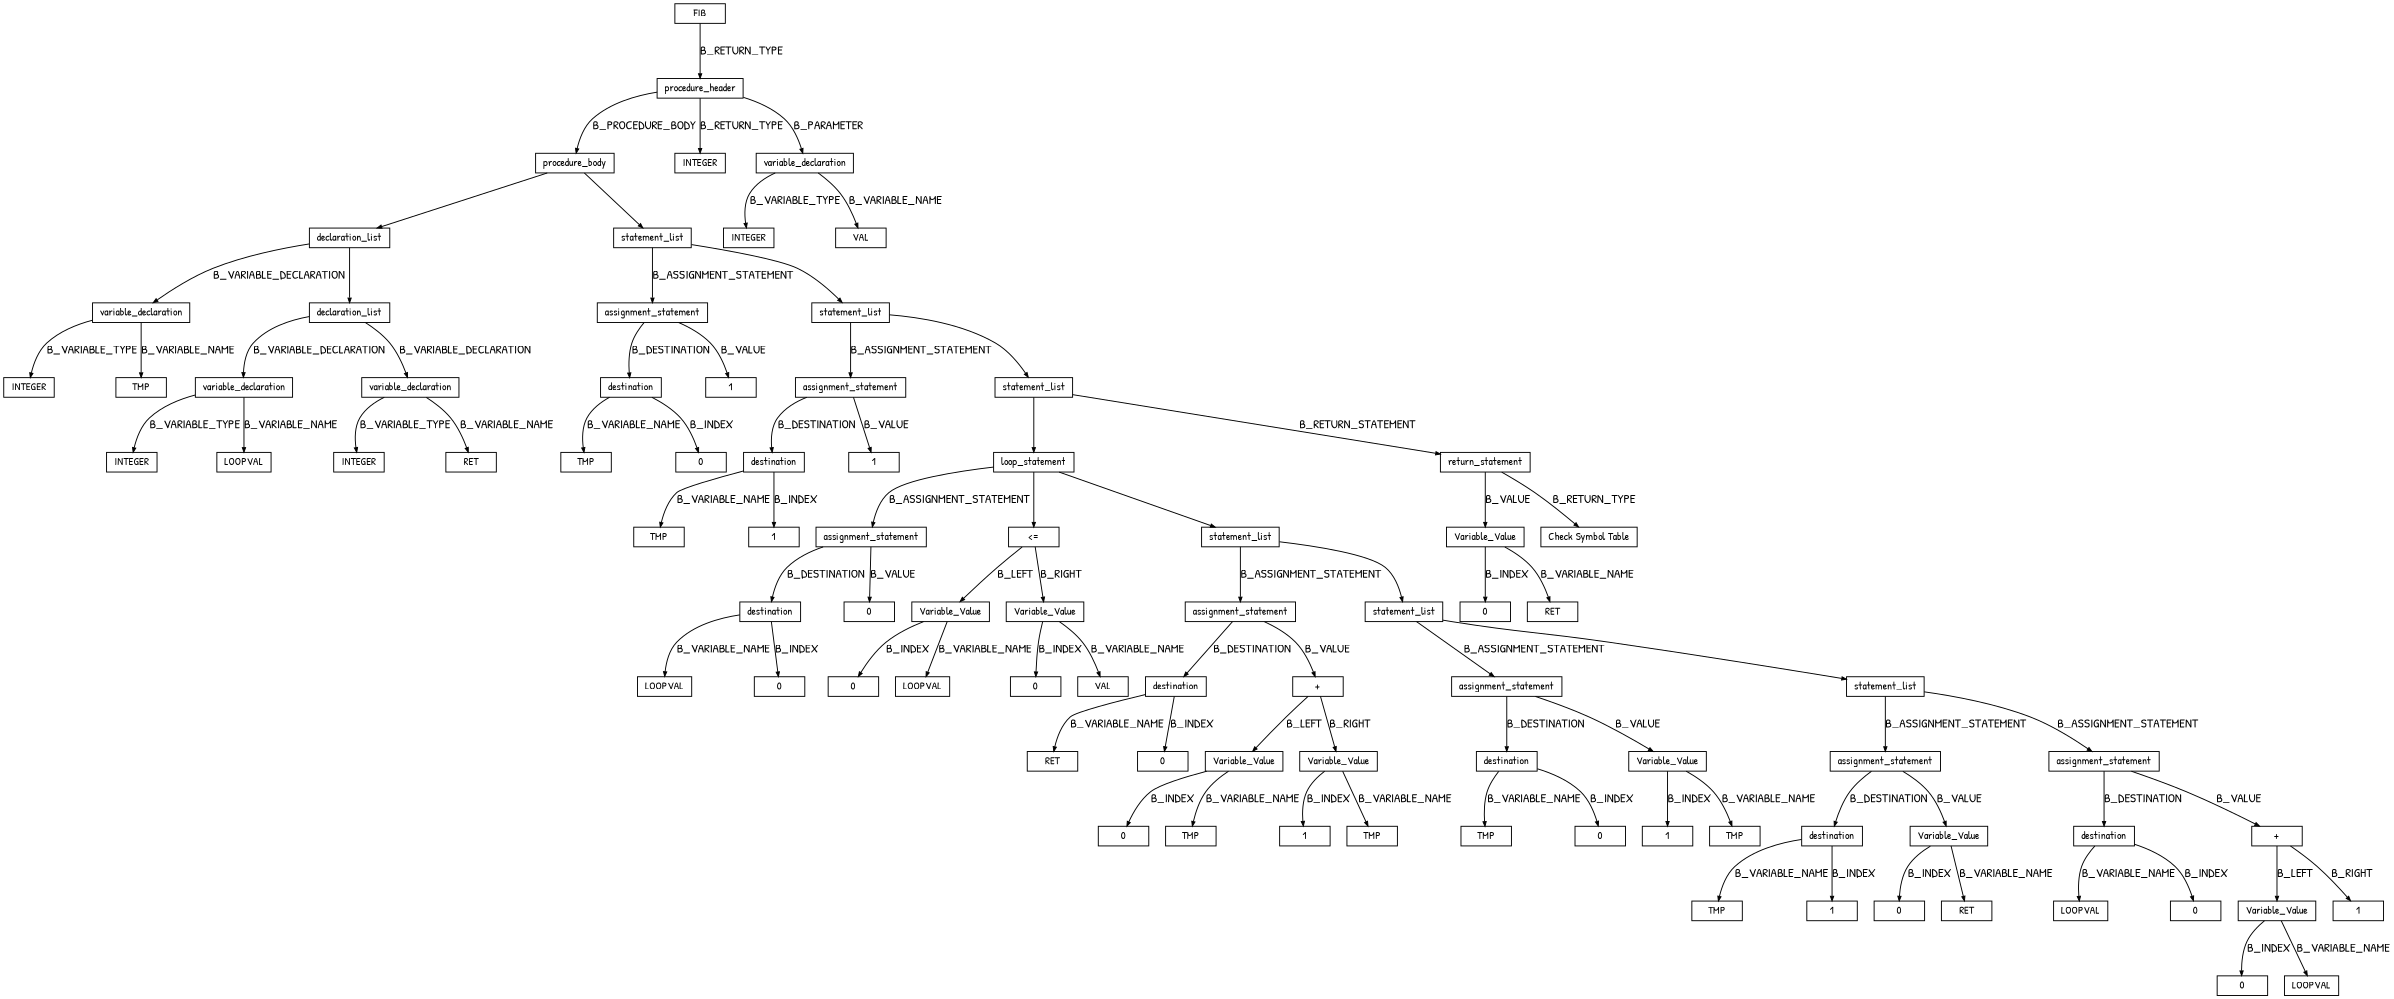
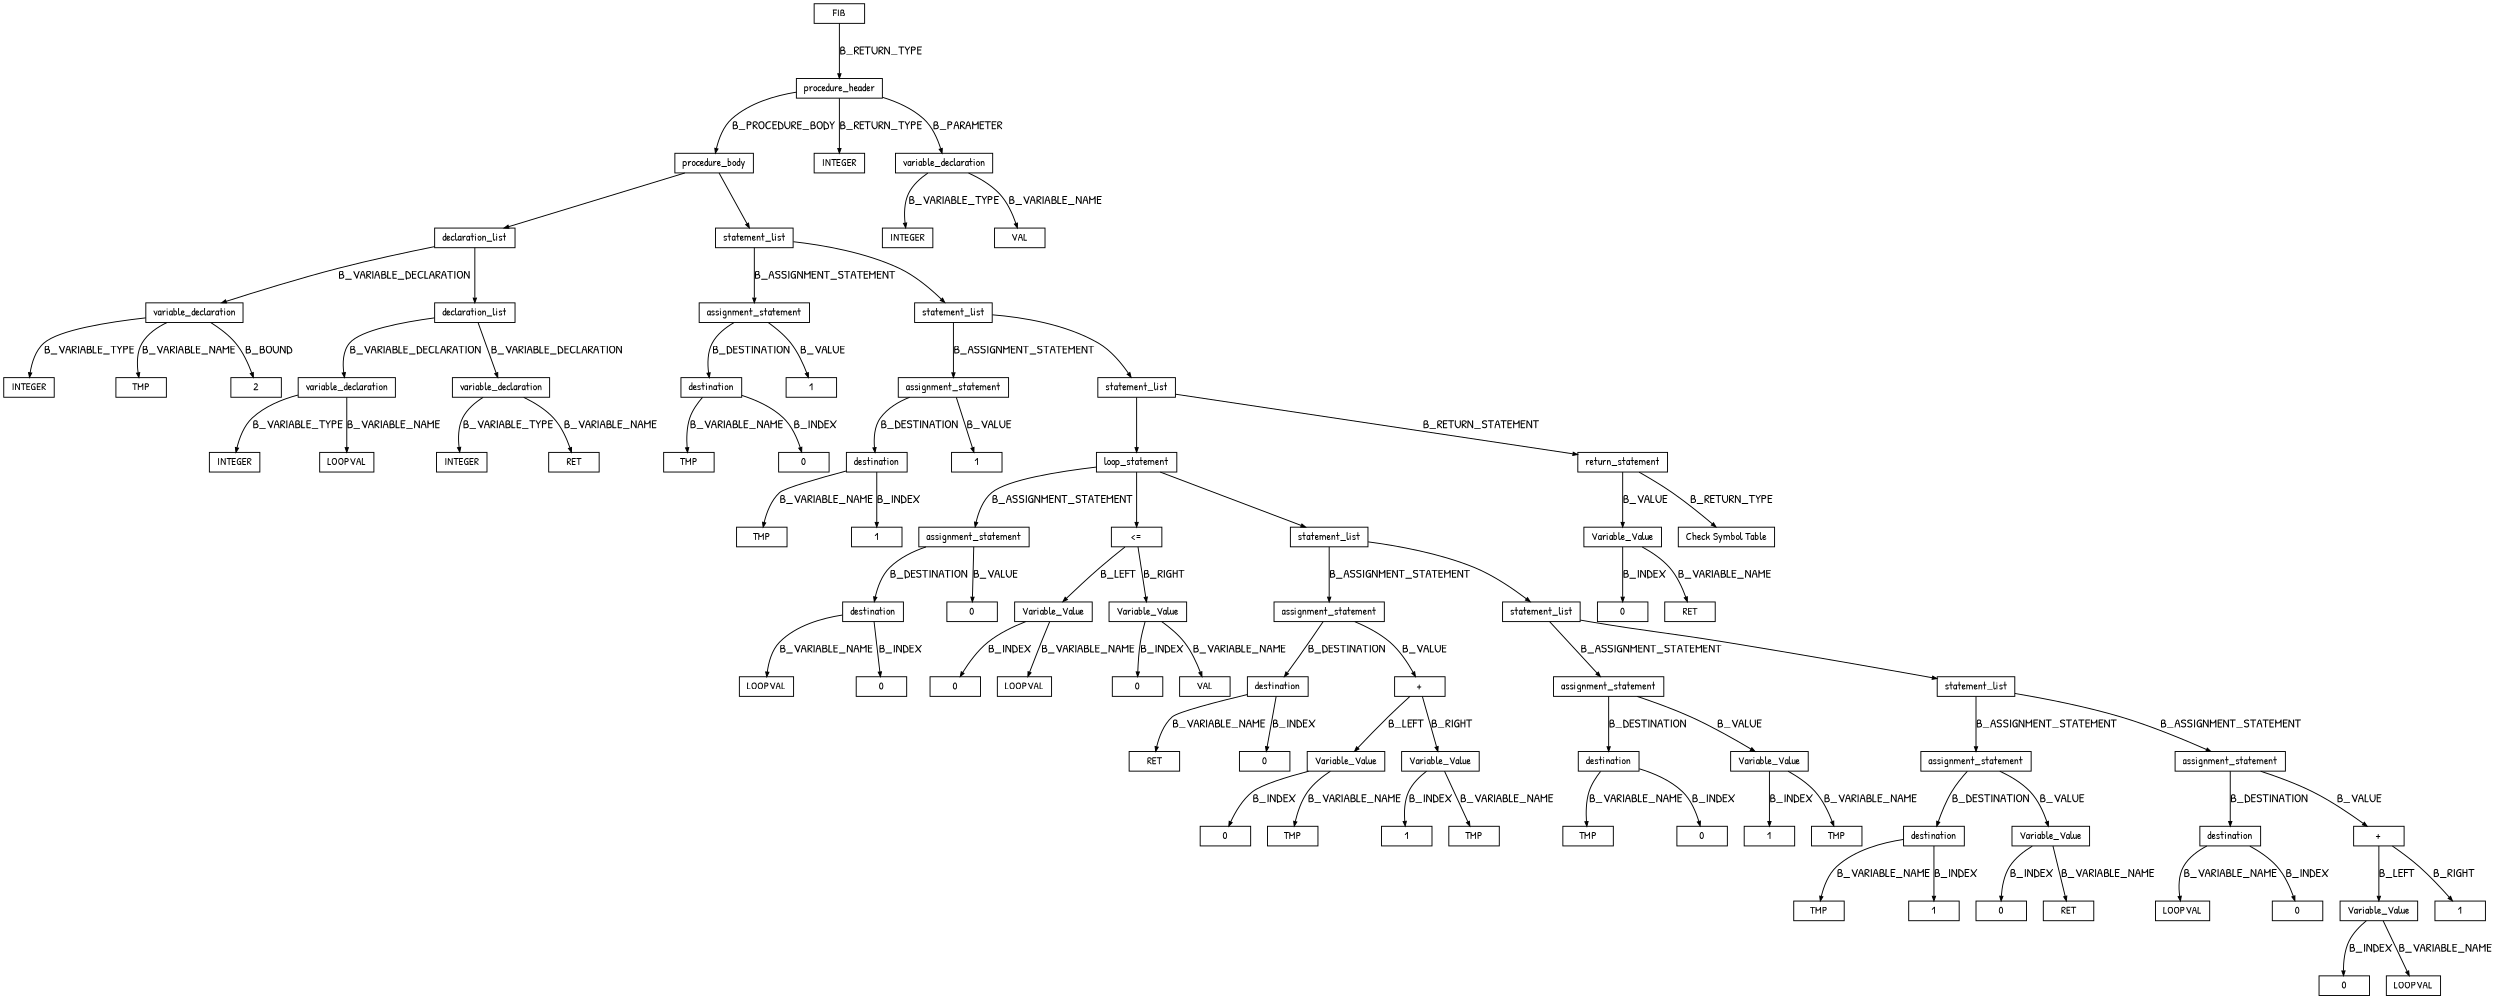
node "2": added
